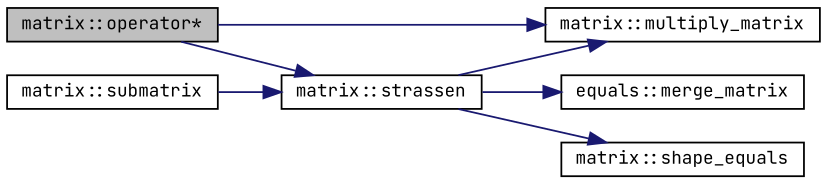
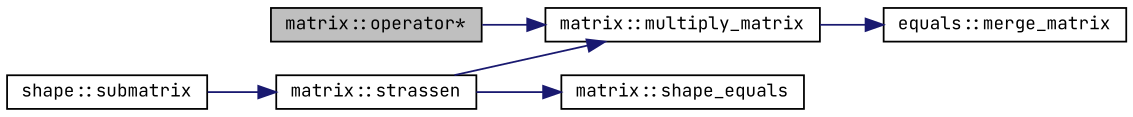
edge "matrix::operator*" -> "matrix::strassen": removed
node "matrix::submatrix": label "matrix::submatrix" -> "shape::submatrix"
edge "matrix::strassen" -> "equals::merge_matrix": now "matrix::multiply_matrix" -> "equals::merge_matrix"
